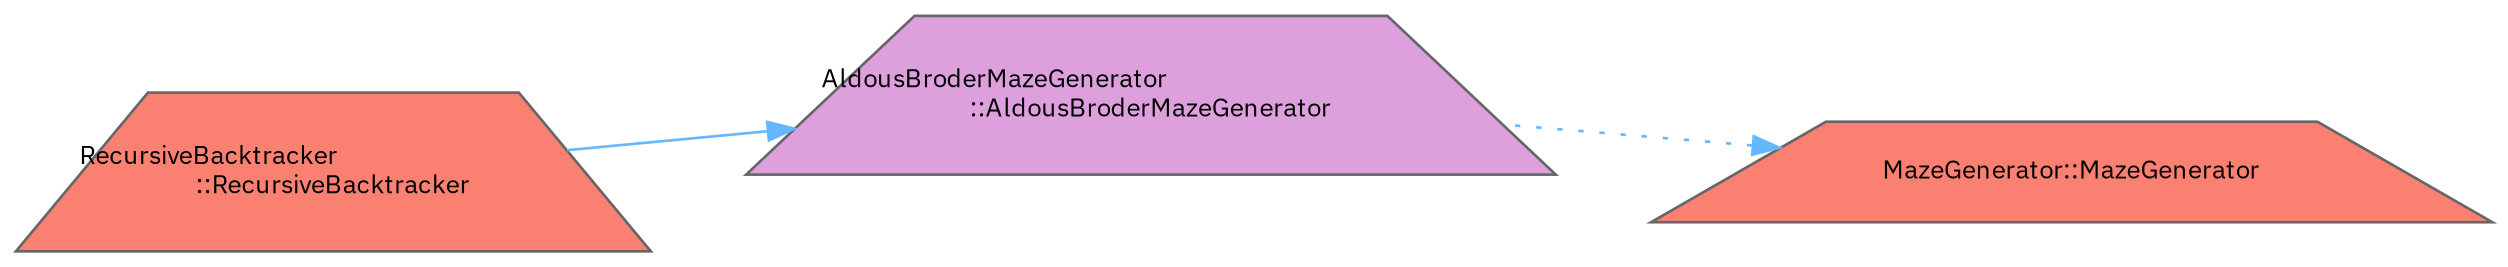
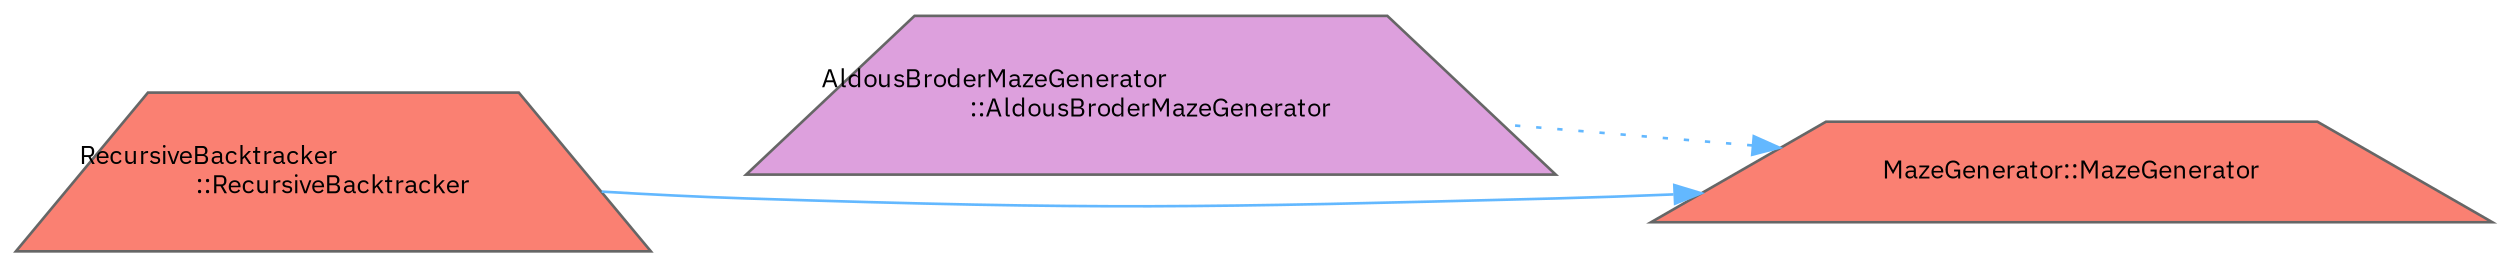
edge "RecursiveBacktracker ::RecursiveBacktracker" -> "AldousBroderMazeGenerator ::AldousBroderMazeGenerator": now "RecursiveBacktracker ::RecursiveBacktracker" -> "MazeGenerator::MazeGenerator"
